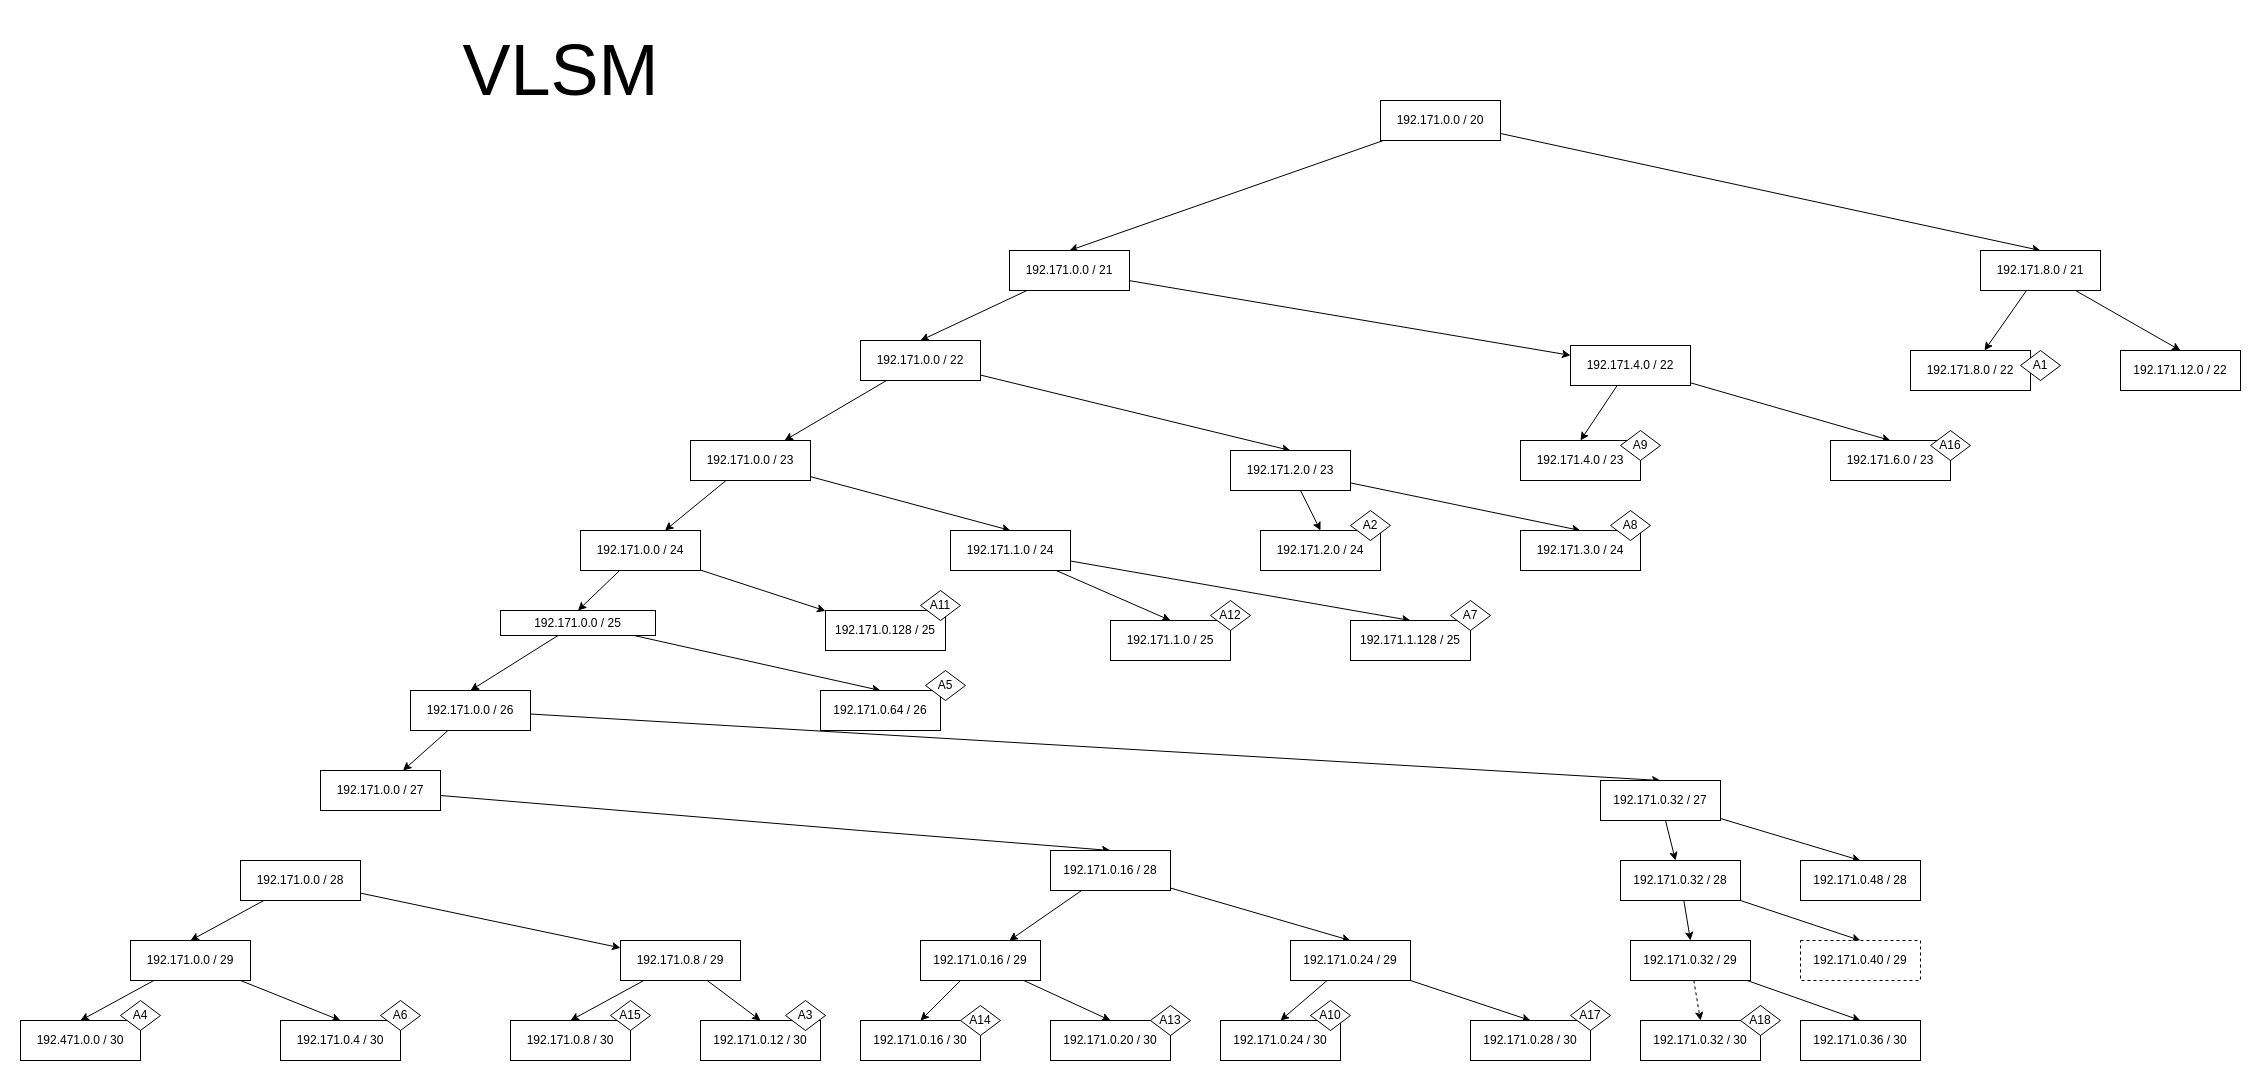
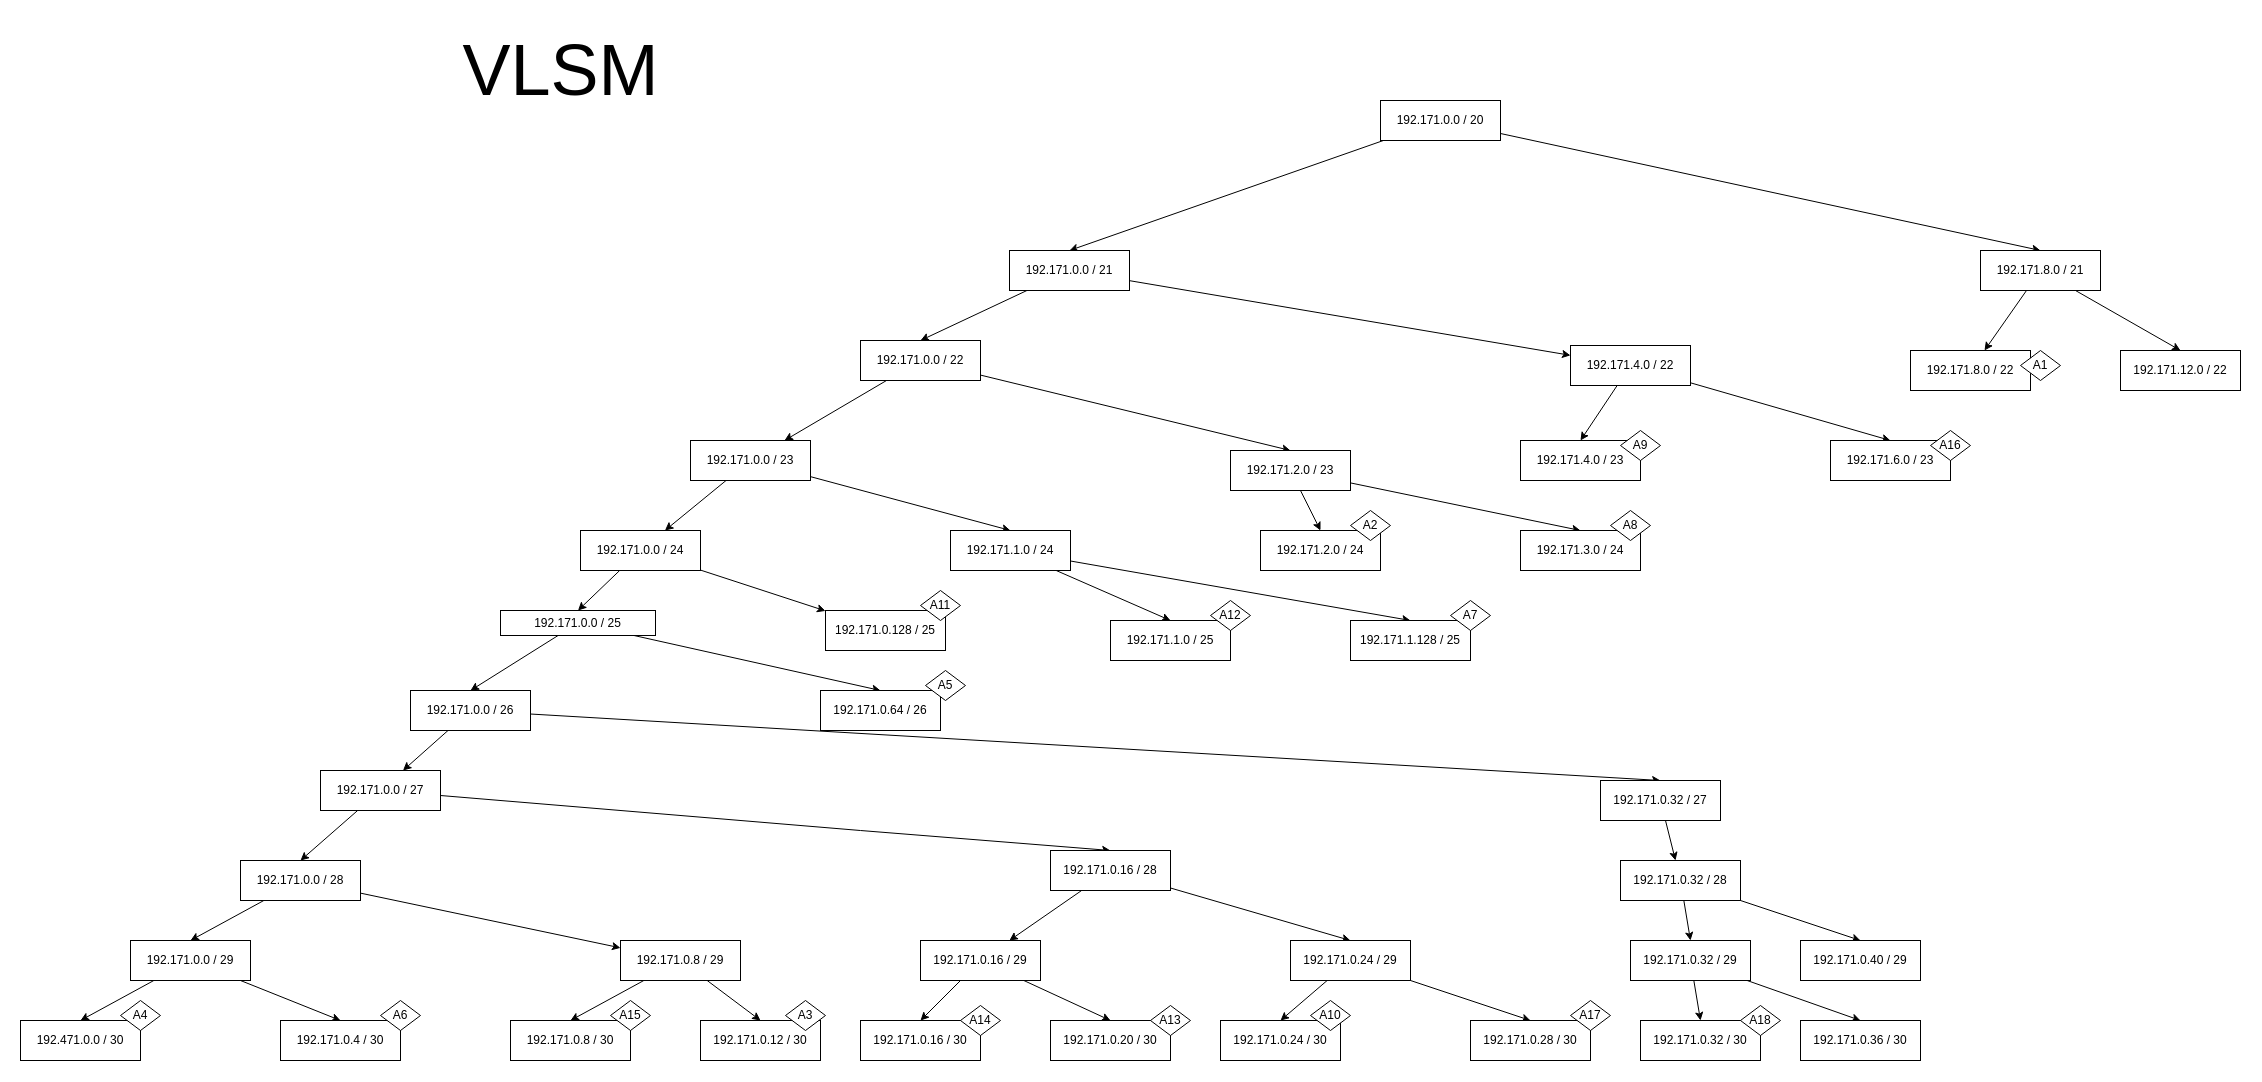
edge "192.171.0.0 / 27" -> "192.171.0.0 / 28": added
edge "192.171.0.32 / 27" -> "192.171.0.48 / 28": removed
node "192.171.0.48 / 28": removed
node "192.171.0.40 / 29": style dashed -> solid
edge "192.171.0.32 / 29" -> "192.171.0.32 / 30": style dashed -> solid
